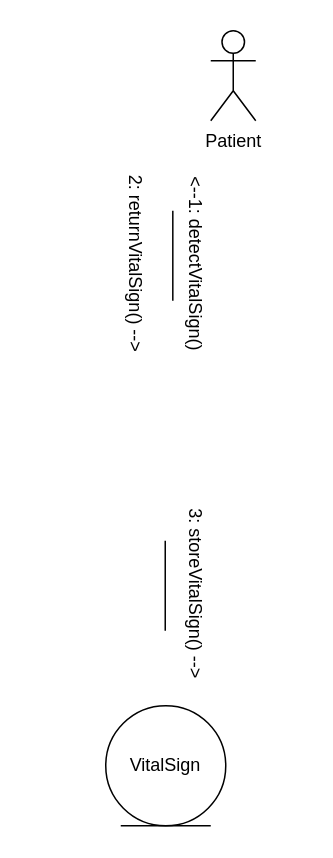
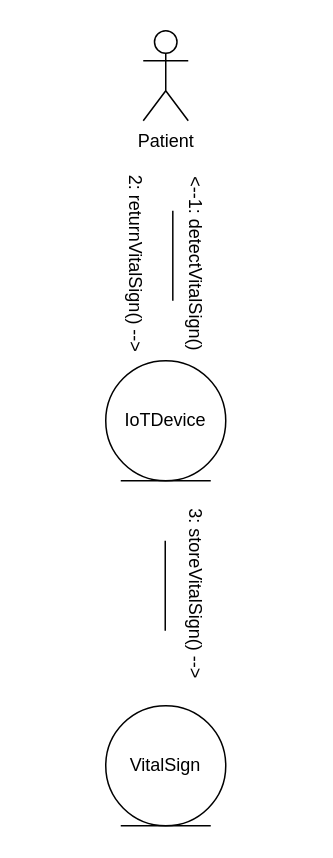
node "Patient": moved (233, 76) -> (166, 76)
node "IoTDevice": added
